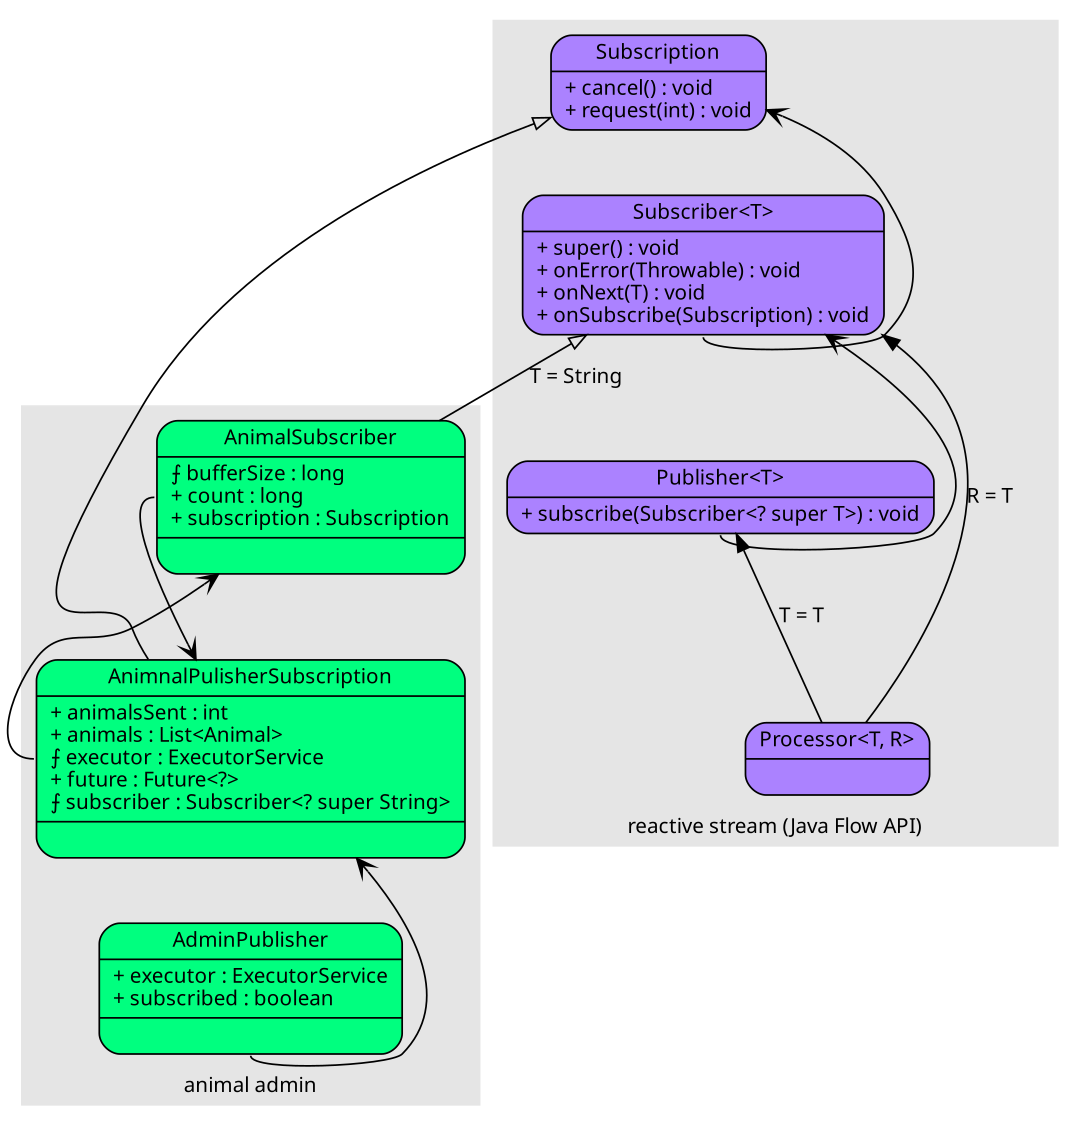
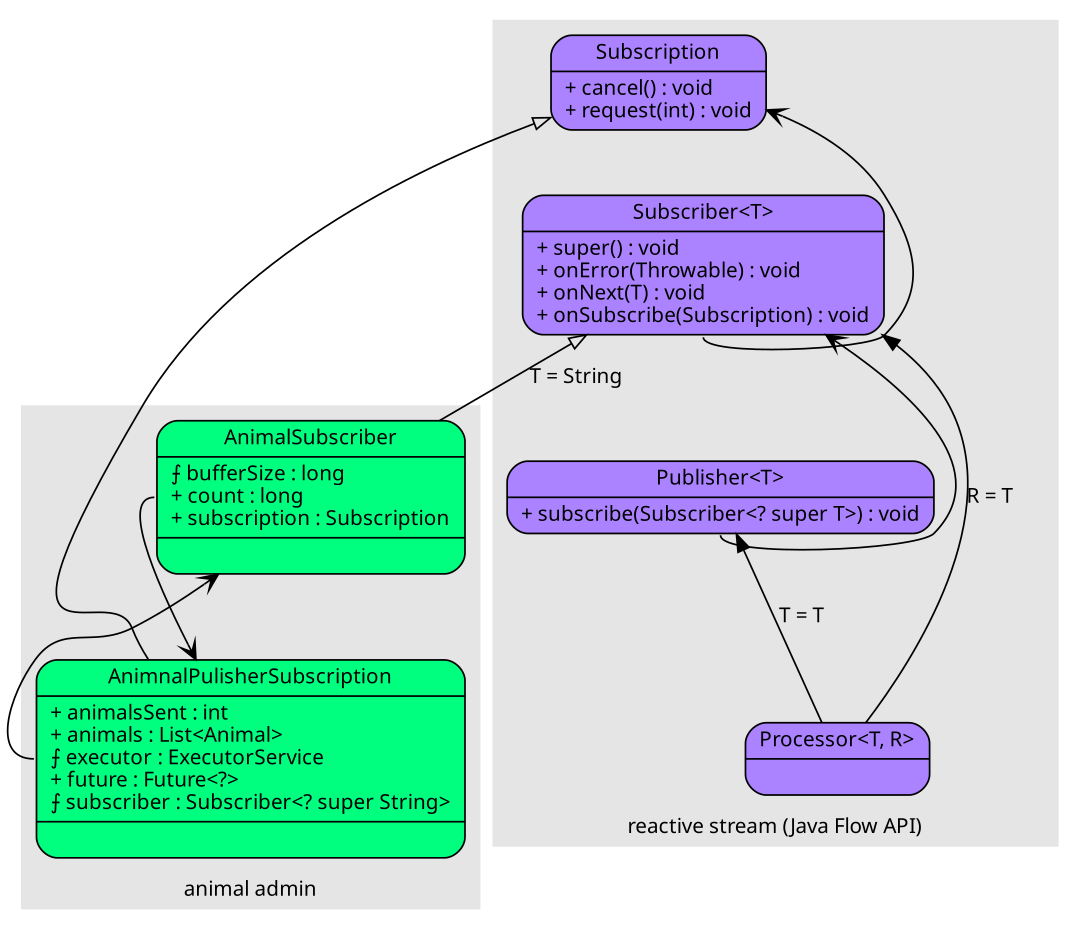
node "AdminPublisher": removed
